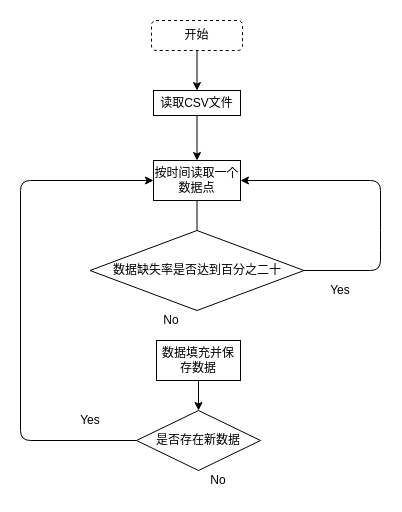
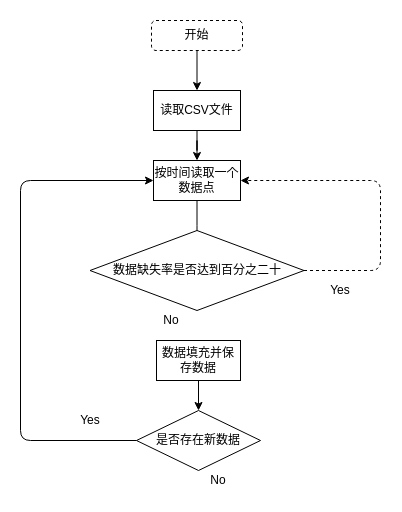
node "读取CSV文件": size 87x25 -> 87x40
edge "数据缺失率是否达到百分之二十" -> "按时间读取一个数据点": style solid -> dashed
